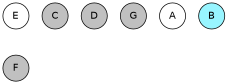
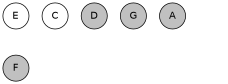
node "C": fillcolor gray -> white
node "A": fillcolor white -> gray
node "B": removed
